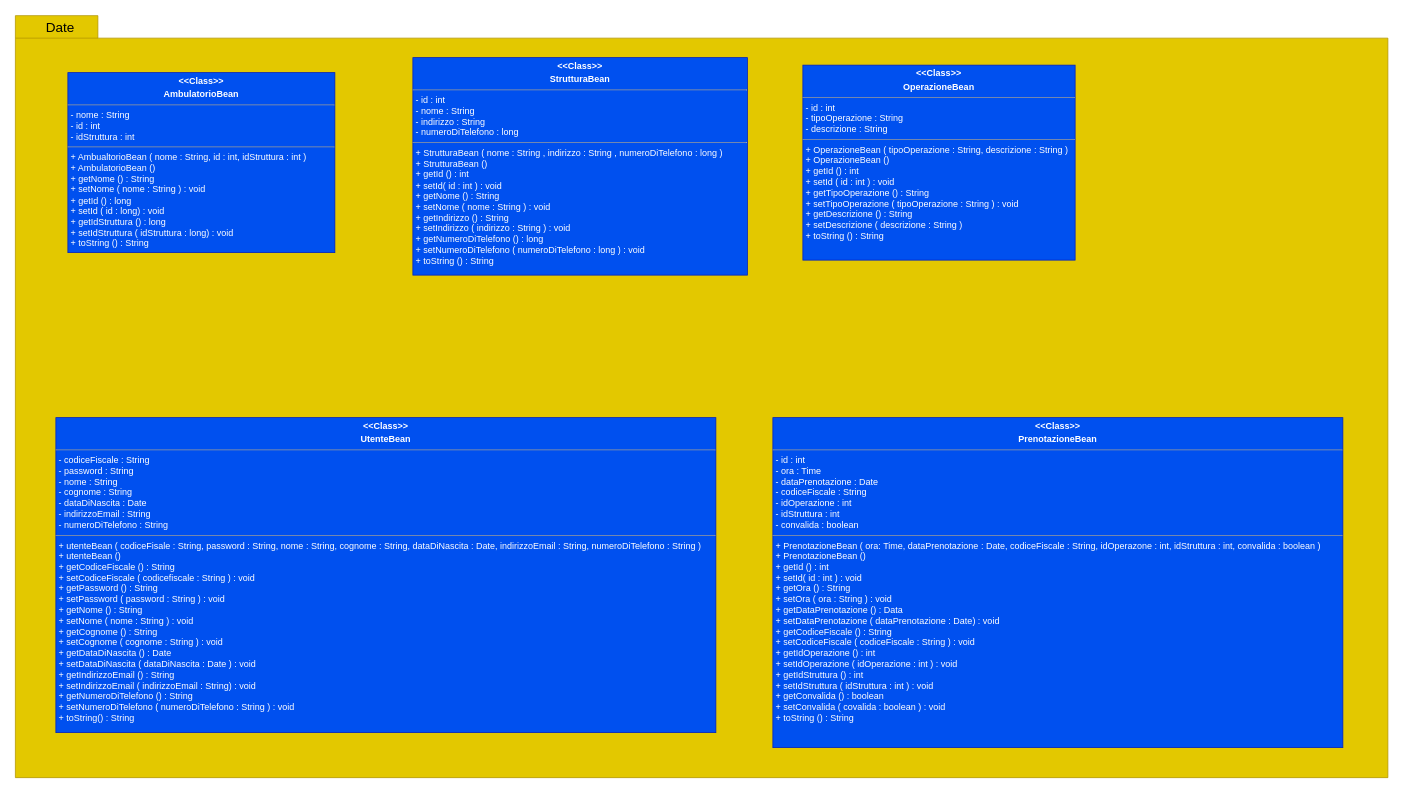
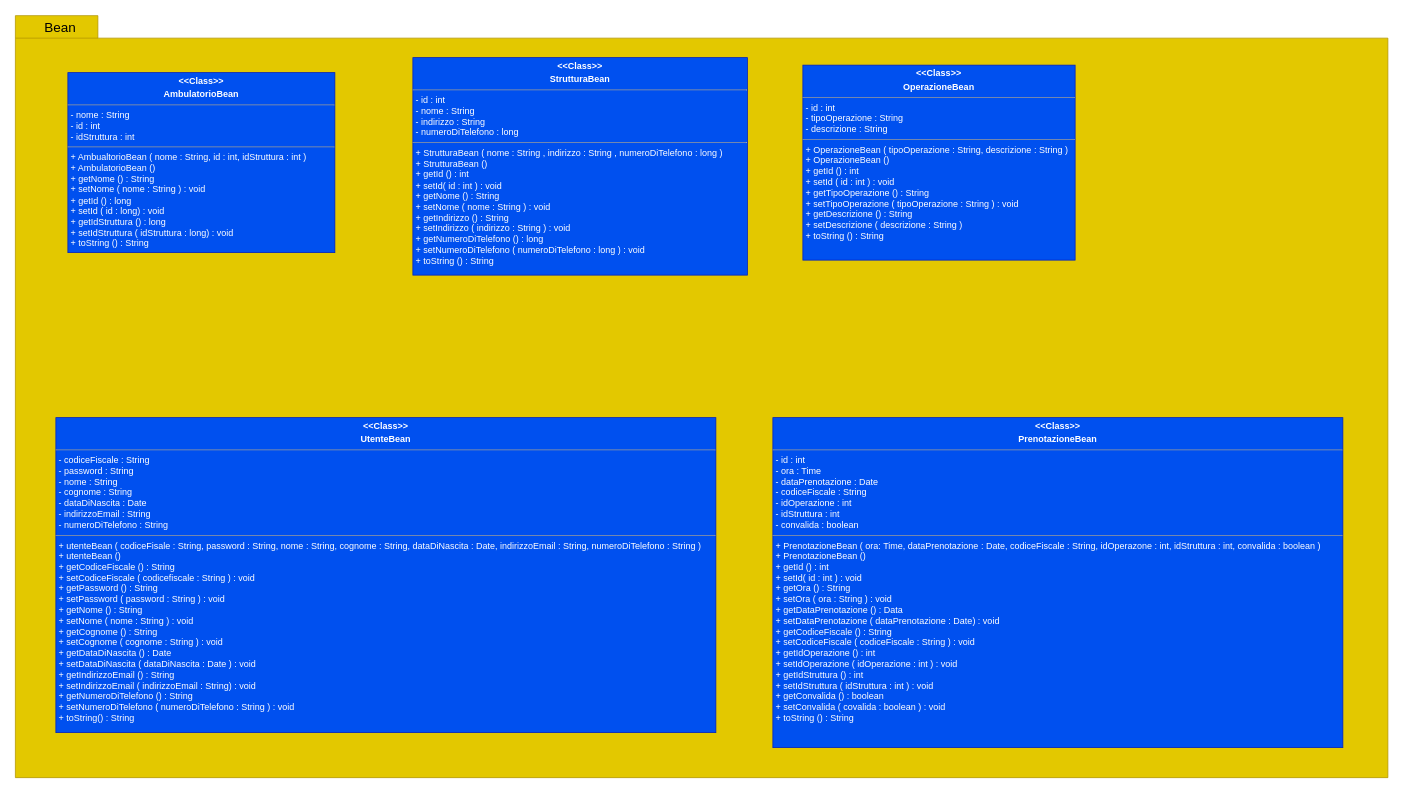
node "Date": label "Date" -> "Bean"
